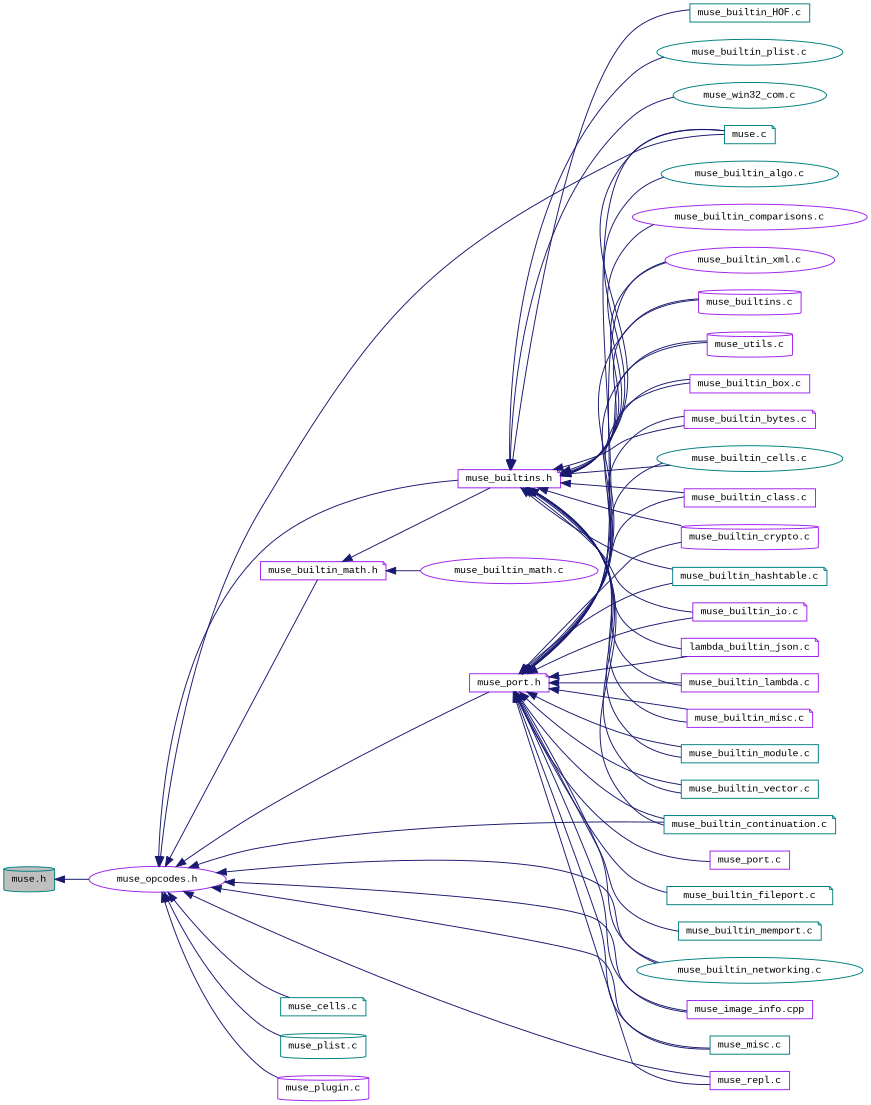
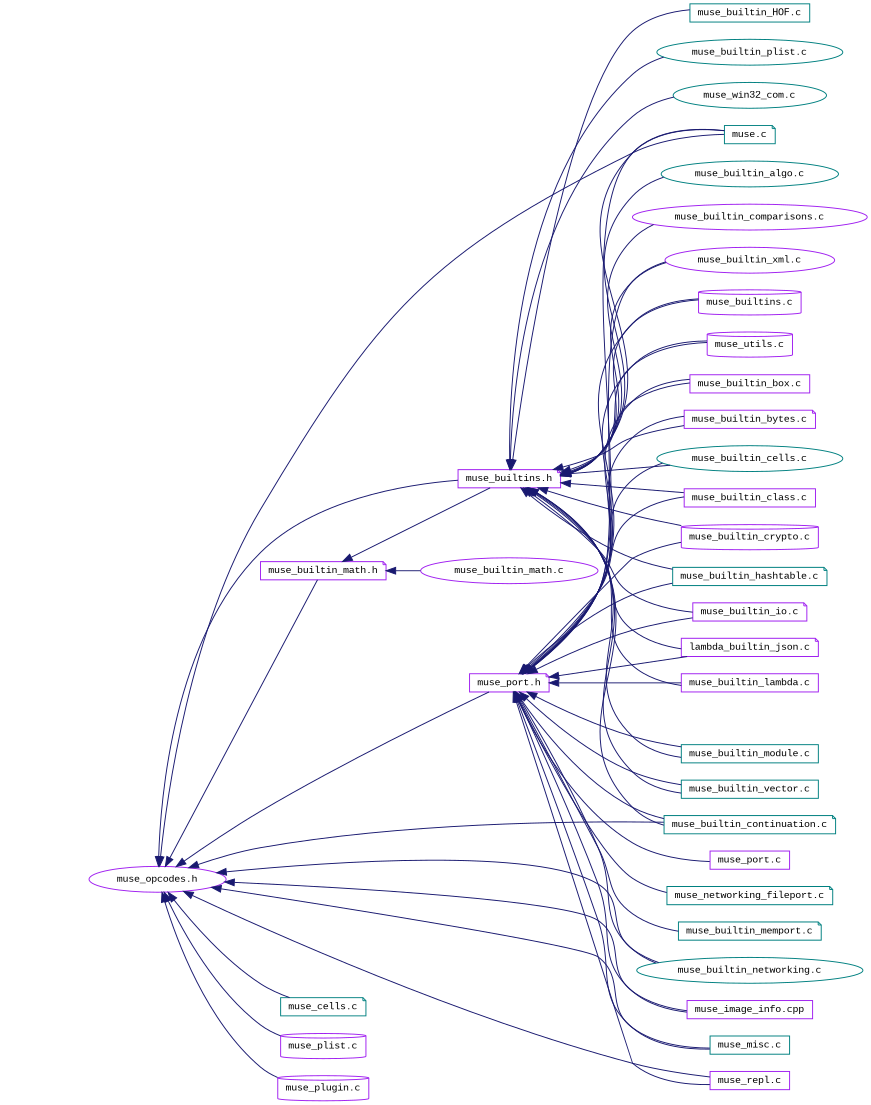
node "muse_builtin_misc.c": removed
node "muse.h": removed
node "muse_builtin_fileport.c": label "muse_builtin_fileport.c" -> "muse_networking_fileport.c"
node "muse_plist.c": color teal -> purple
